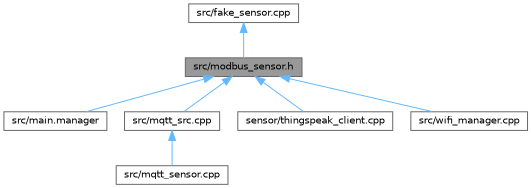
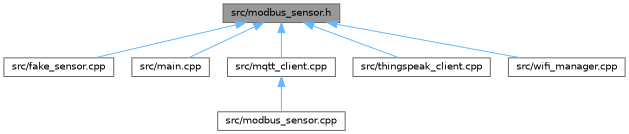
edge "src/modbus_sensor.h" -> "src/fake_sensor.cpp": reversed
node "src/main.manager": label "src/main.manager" -> "src/main.cpp"
node "src/mqtt_src.cpp": label "src/mqtt_src.cpp" -> "src/mqtt_client.cpp"
node "sensor/thingspeak_client.cpp": label "sensor/thingspeak_client.cpp" -> "src/thingspeak_client.cpp"
node "src/mqtt_sensor.cpp": label "src/mqtt_sensor.cpp" -> "src/modbus_sensor.cpp"
